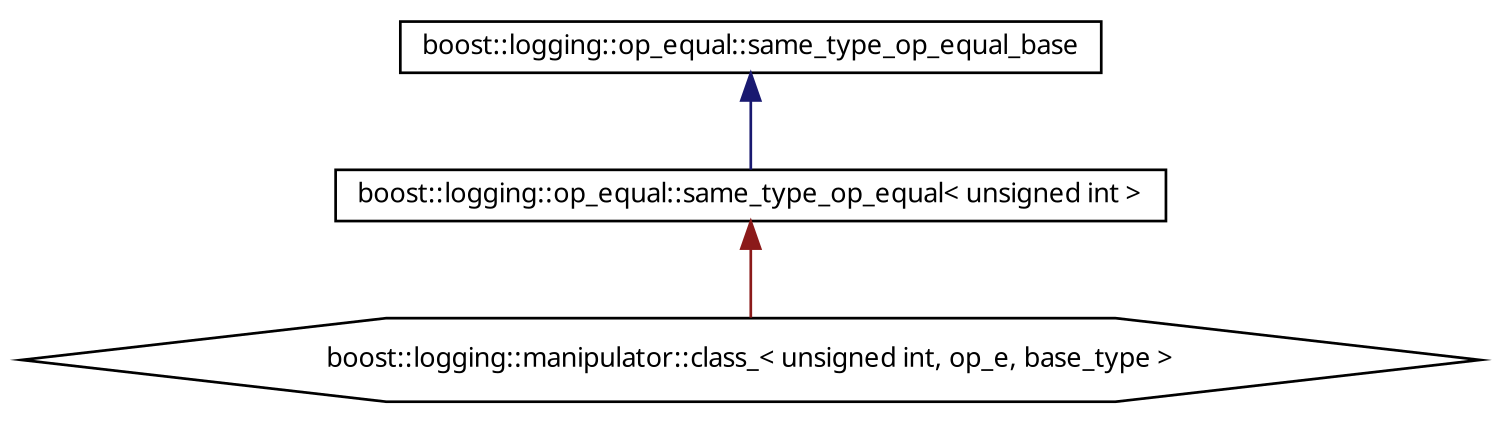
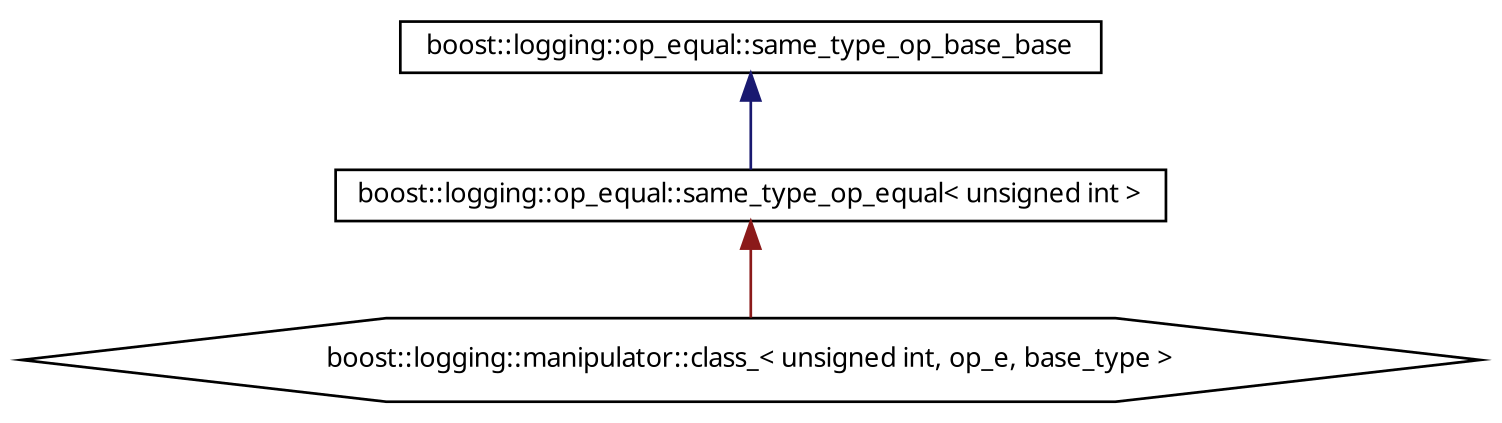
node "boost::logging::op_equal::same_type_op_equal_base": label "boost::logging::op_equal::same_type_op_equal_base" -> "boost::logging::op_equal::same_type_op_base_base"
